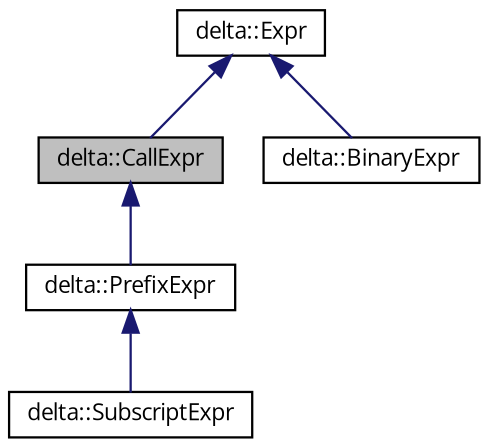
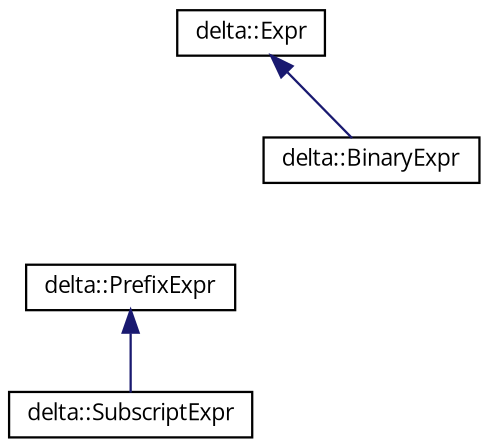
node "delta::CallExpr": removed
